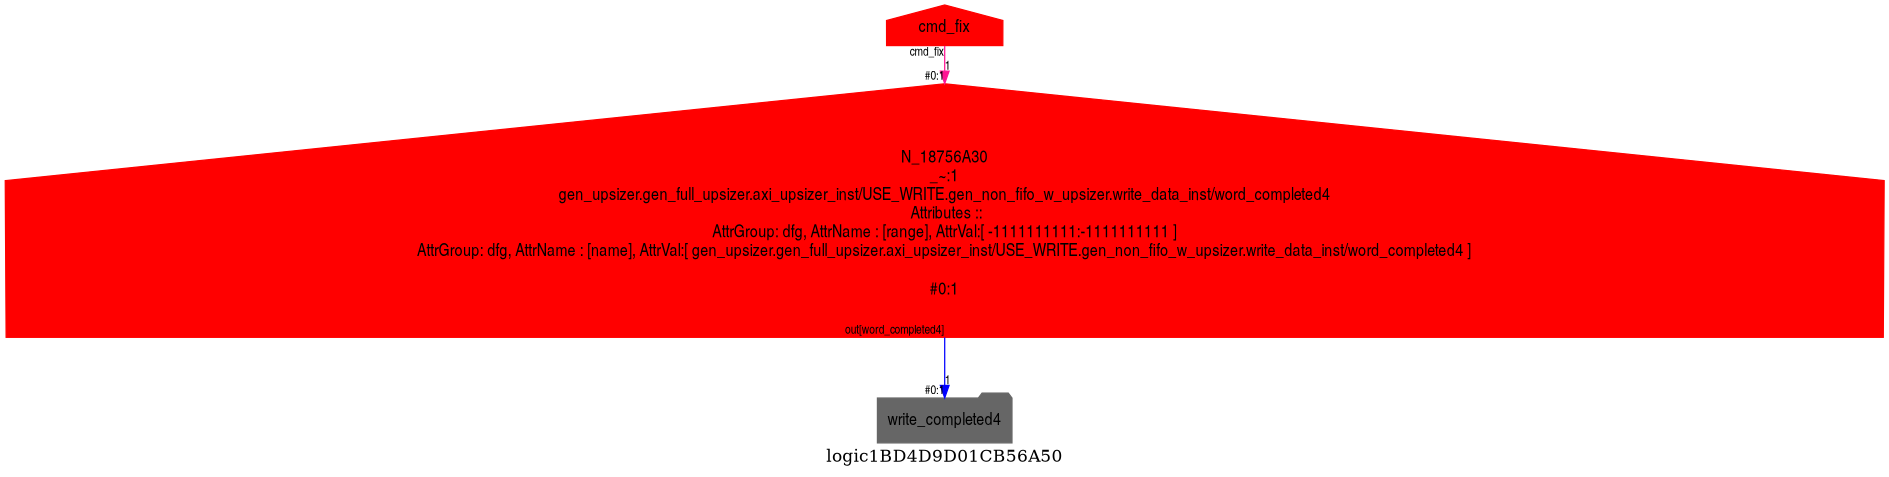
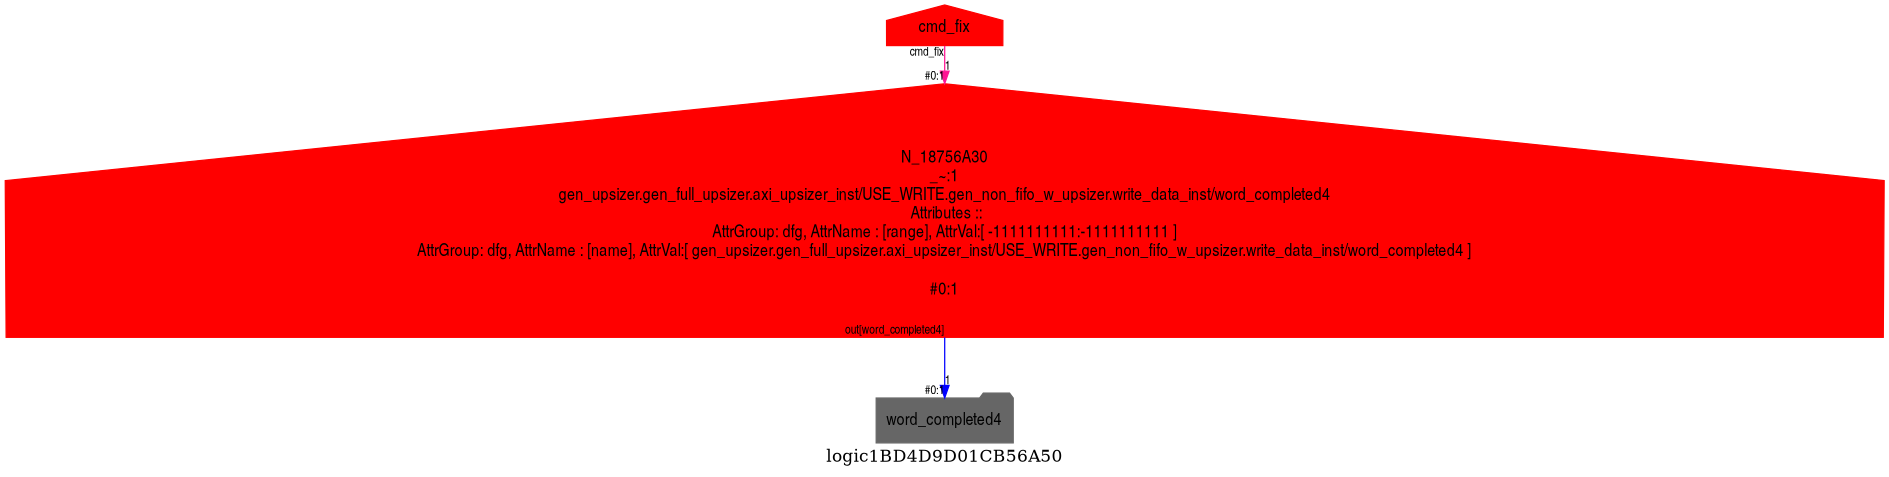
node "write_completed4": label "write_completed4" -> "word_completed4"
